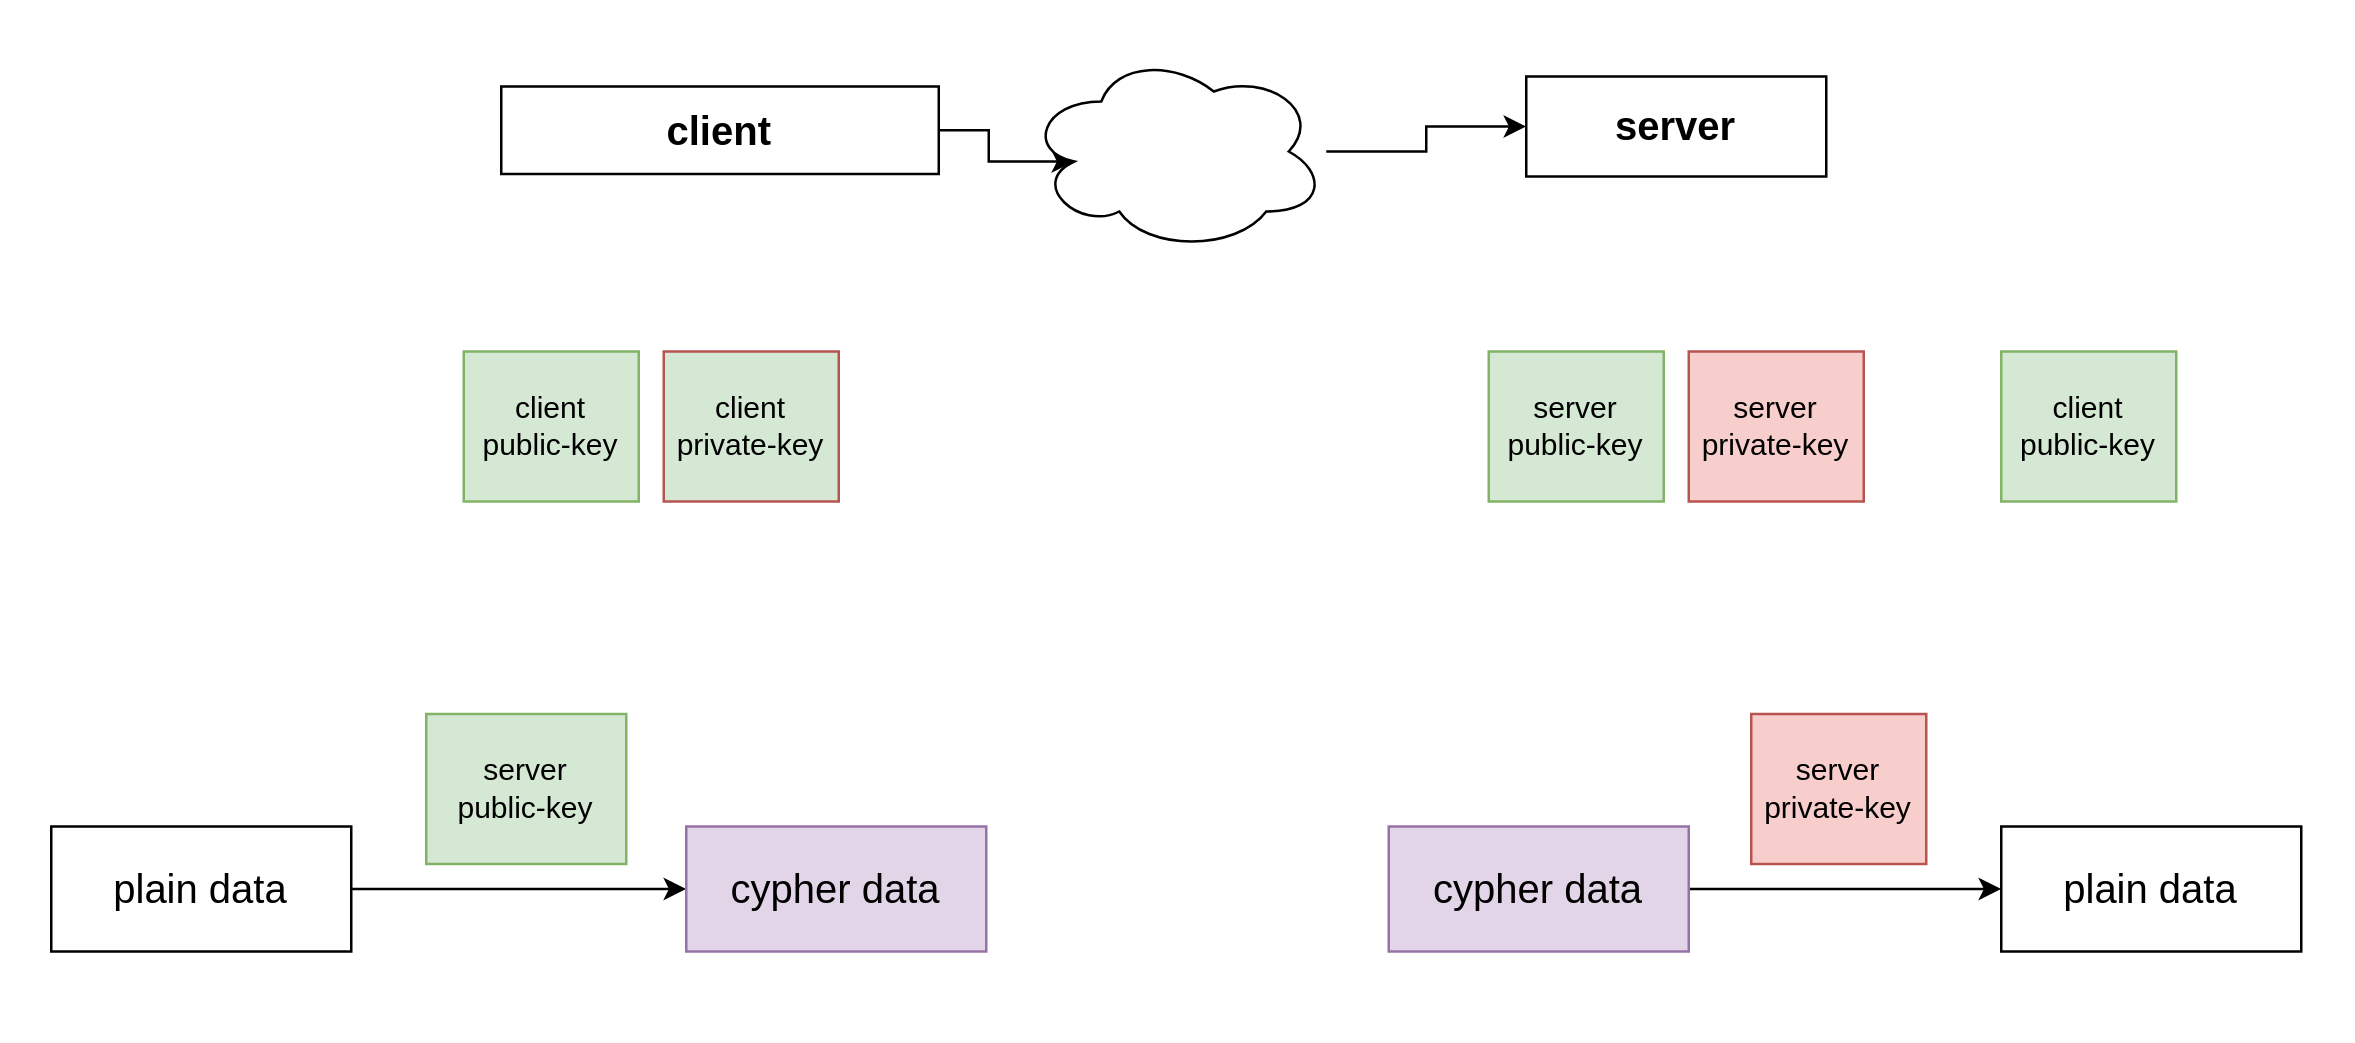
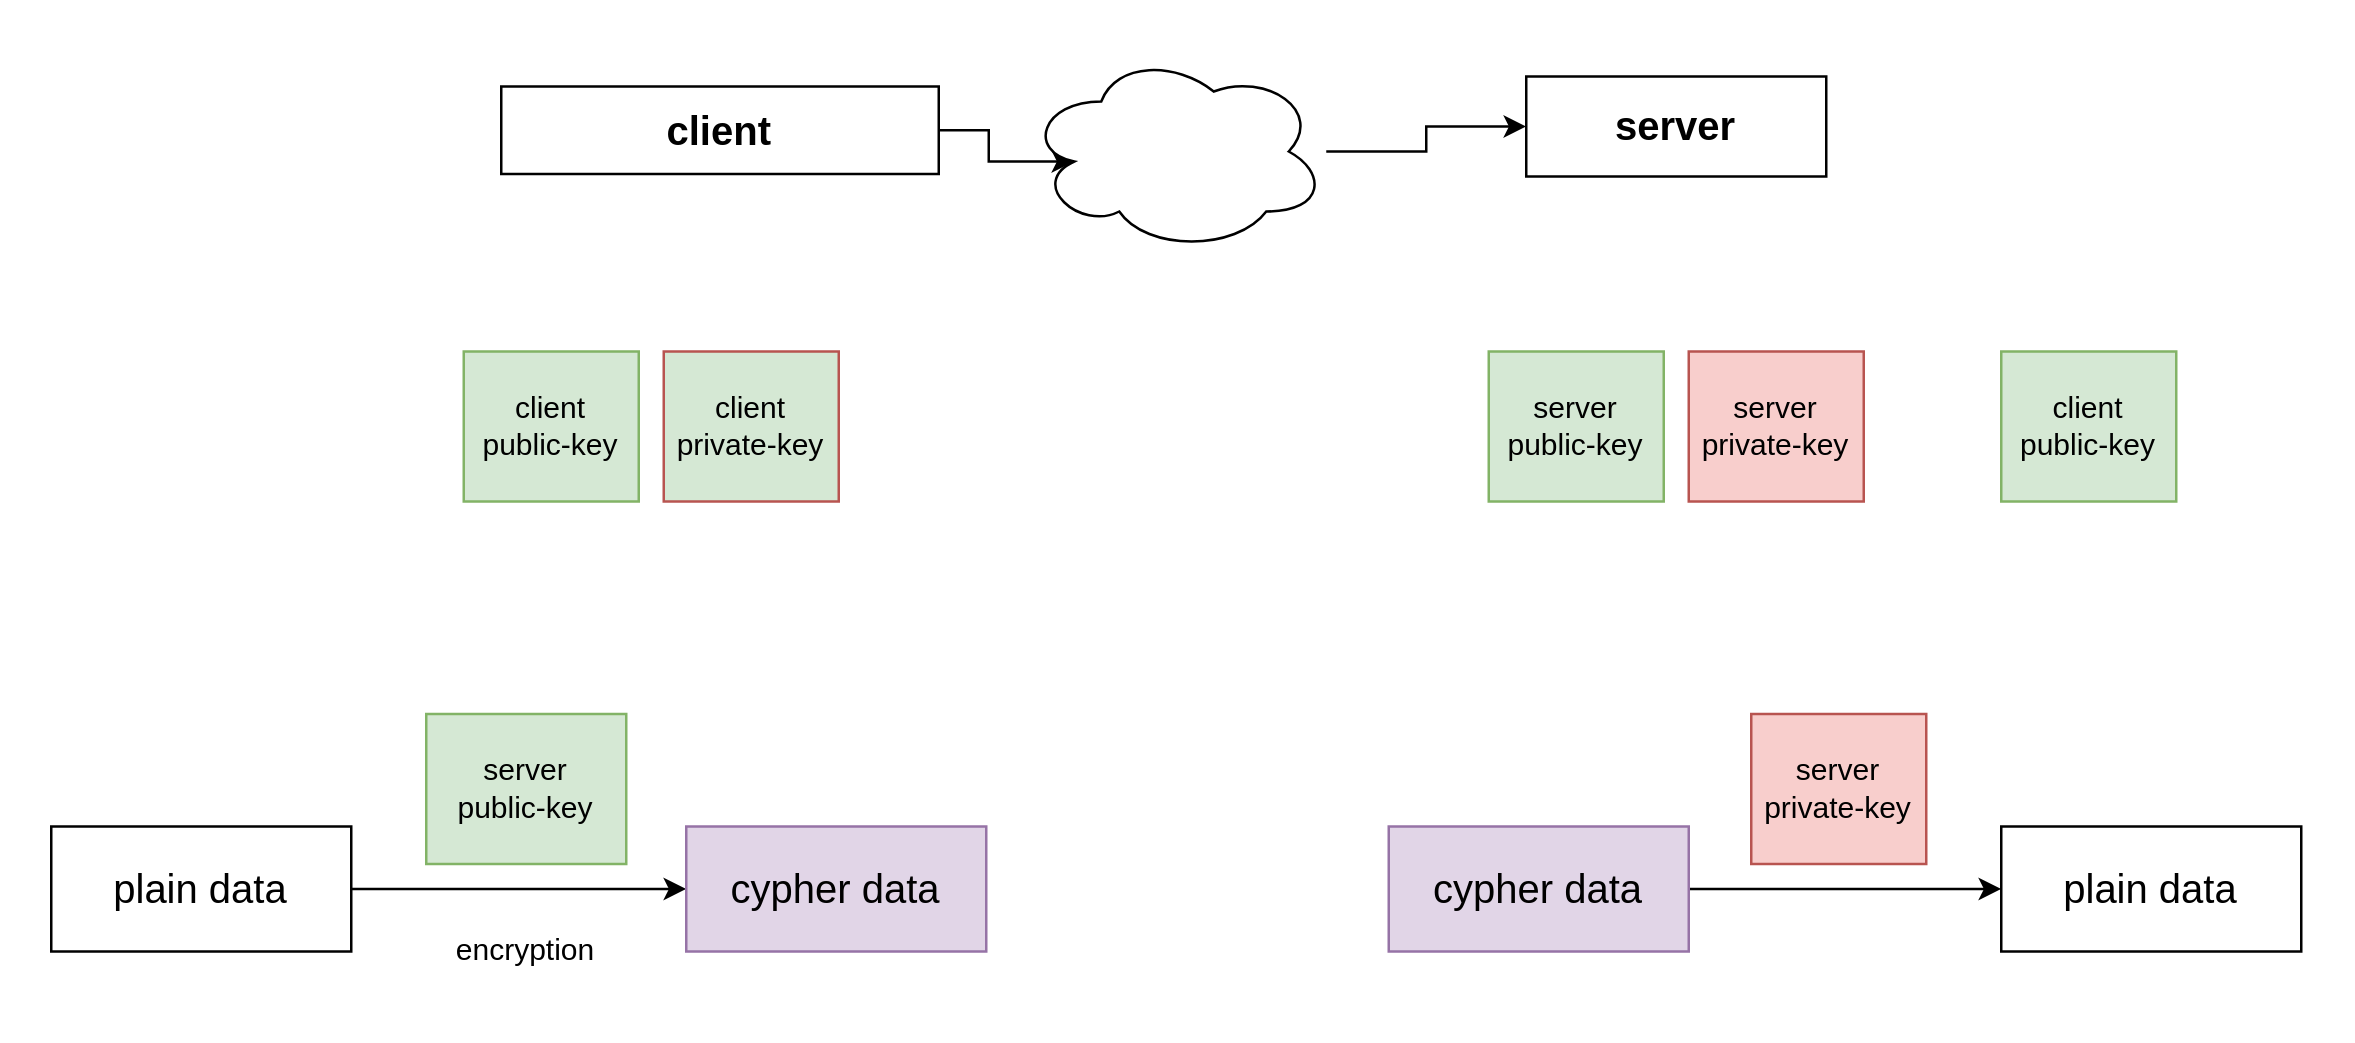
node "encryption": added
